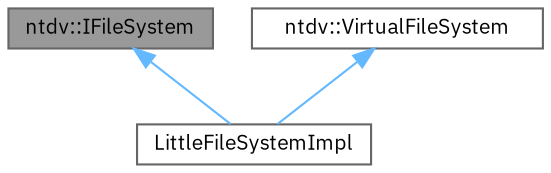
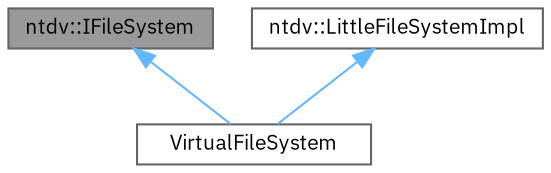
node "ntdv::VirtualFileSystem": label "ntdv::VirtualFileSystem" -> "ntdv::LittleFileSystemImpl"
node "LittleFileSystemImpl": label "LittleFileSystemImpl" -> "VirtualFileSystem"
